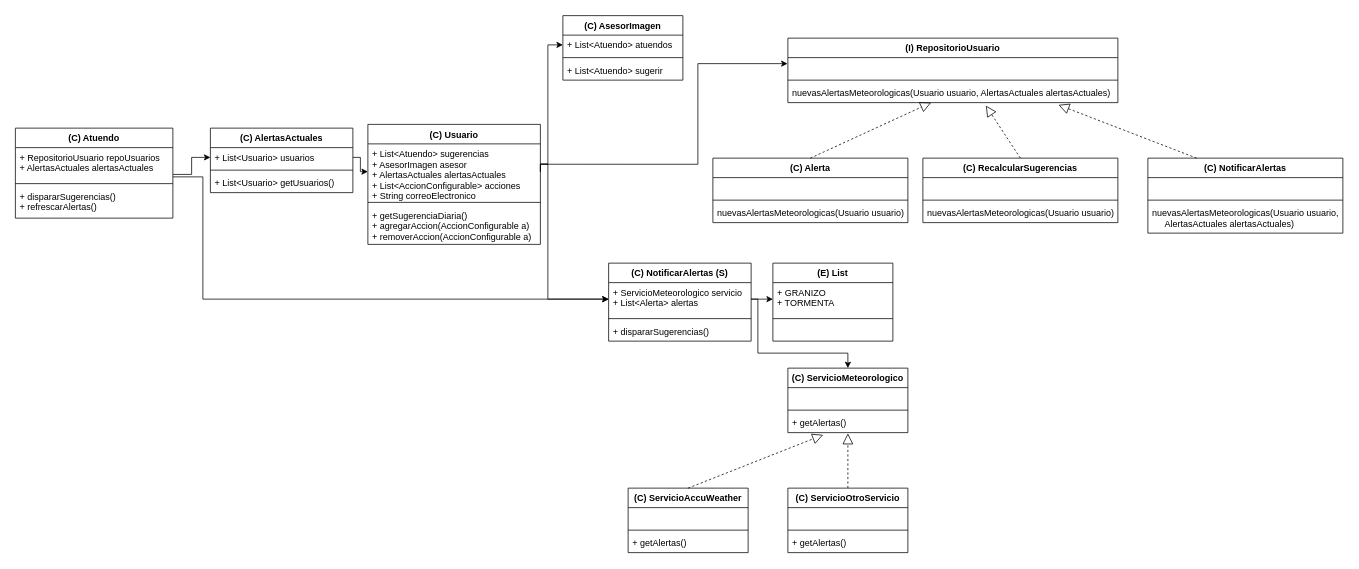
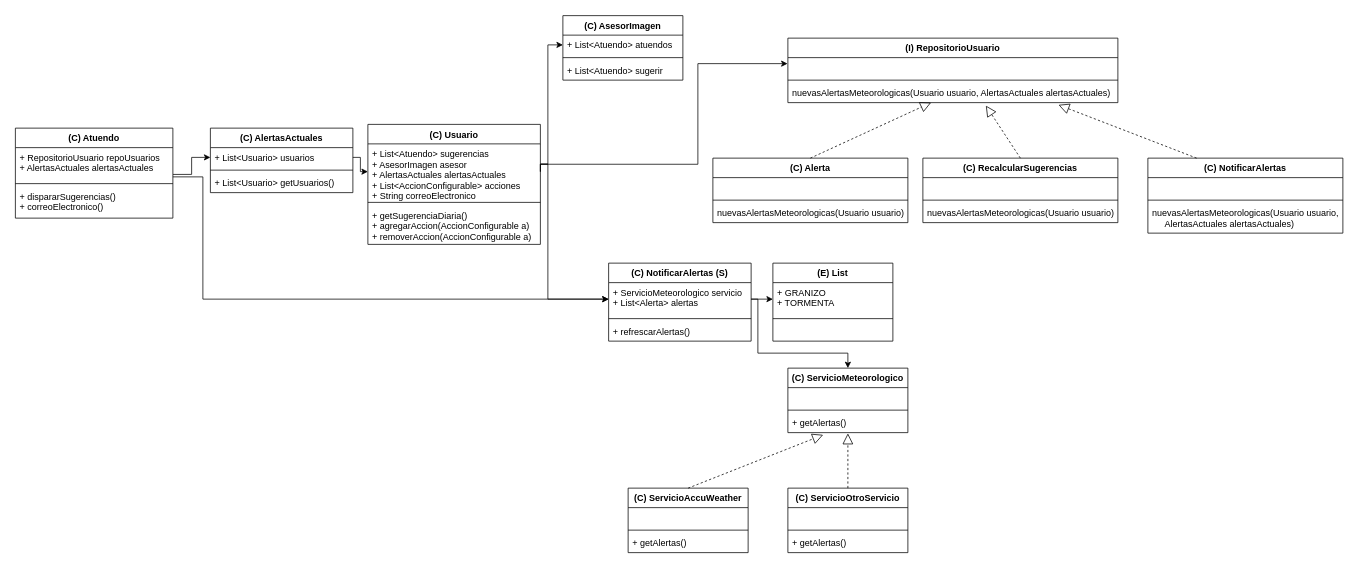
node "+ dispararSugerencias() + refrescarAlertas()": label "+ dispararSugerencias() + refrescarAlertas()" -> "+ dispararSugerencias() + correoElectronico()"
node "+ dispararSugerencias()": label "+ dispararSugerencias()" -> "+ refrescarAlertas()"
